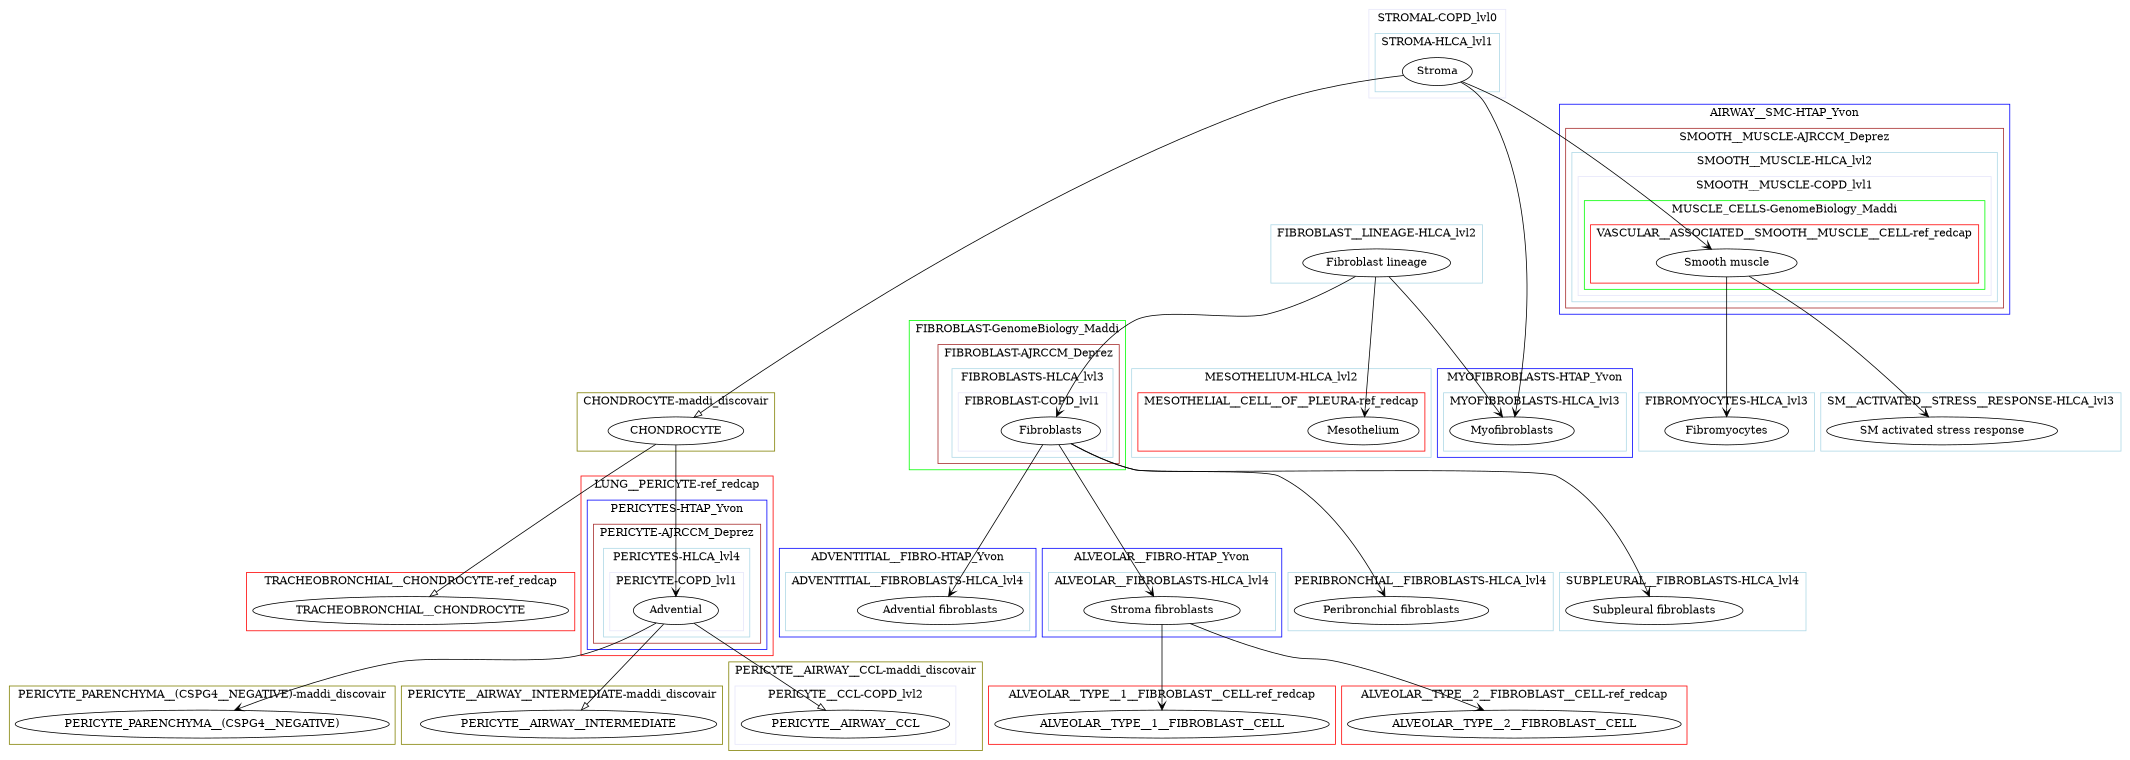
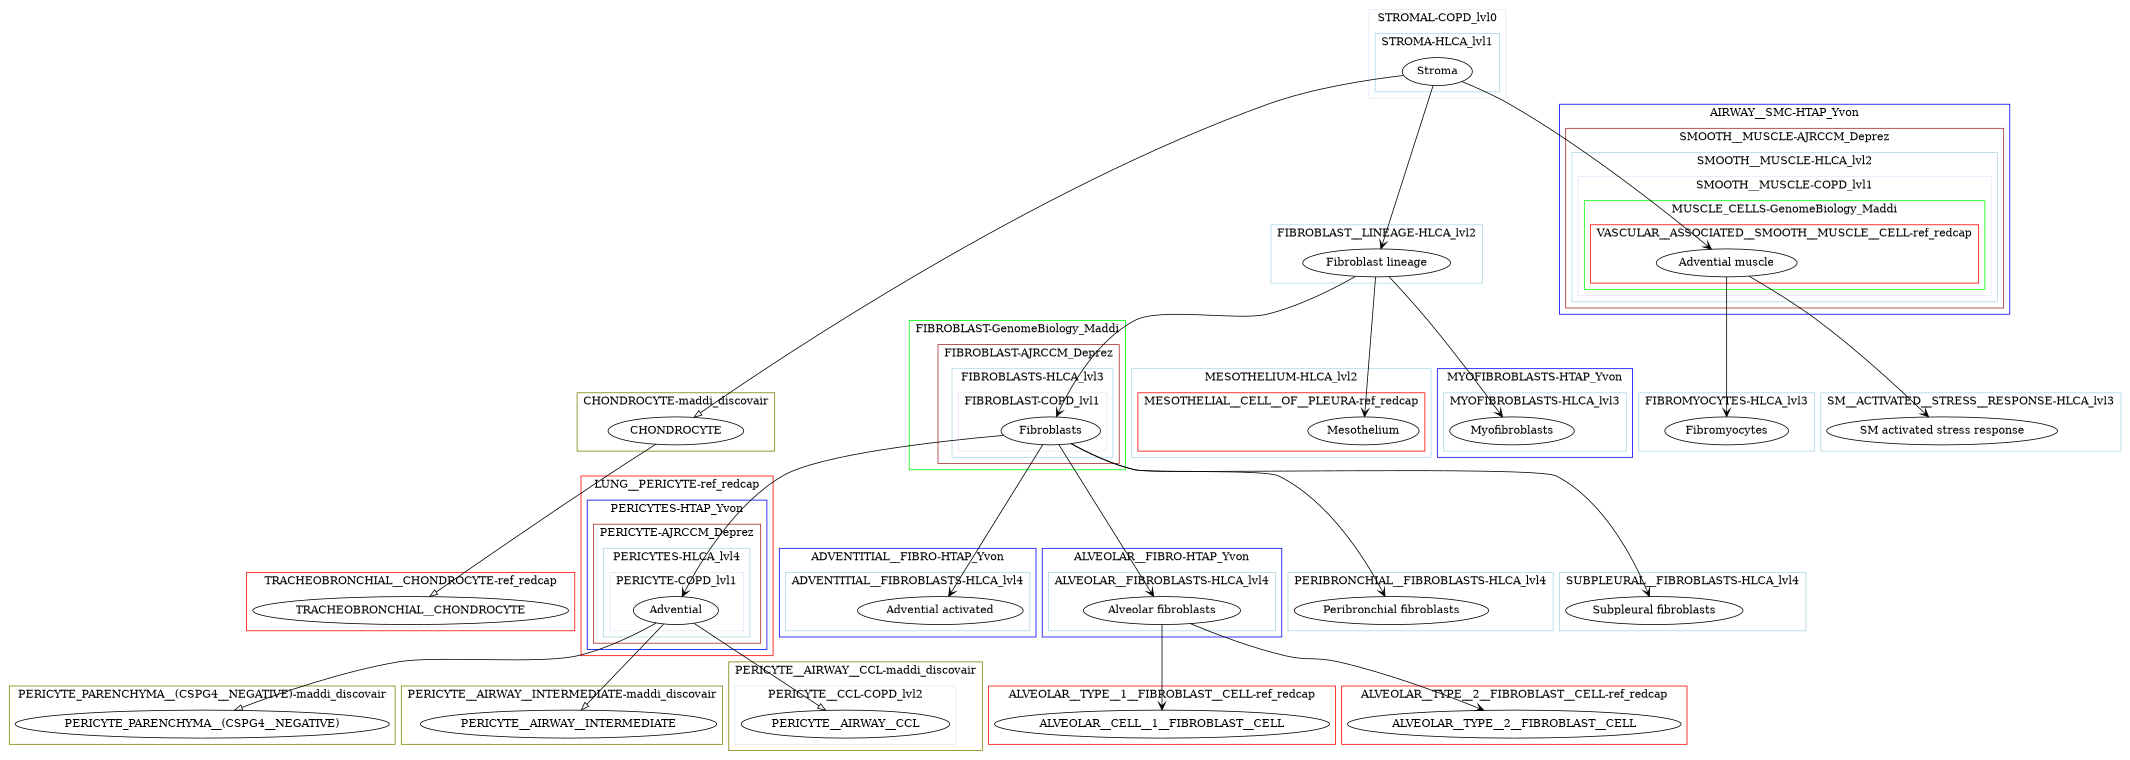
edge "Stroma" -> "Myofibroblasts": now "Stroma" -> "Fibroblast lineage"
node "Smooth muscle": label "Smooth muscle" -> "Advential muscle"
edge "CHONDROCYTE" -> "Advential": now "Fibroblasts" -> "Advential"
node "Advential fibroblasts": label "Advential fibroblasts" -> "Advential activated"
node "Stroma fibroblasts": label "Stroma fibroblasts" -> "Alveolar fibroblasts"
edge "Advential" -> "PERICYTE_PARENCHYMA__(CSPG4__NEGATIVE)": arrowhead vee -> onormal
node "ALVEOLAR__TYPE__1__FIBROBLAST__CELL": label "ALVEOLAR__TYPE__1__FIBROBLAST__CELL" -> "ALVEOLAR__CELL__1__FIBROBLAST__CELL"
